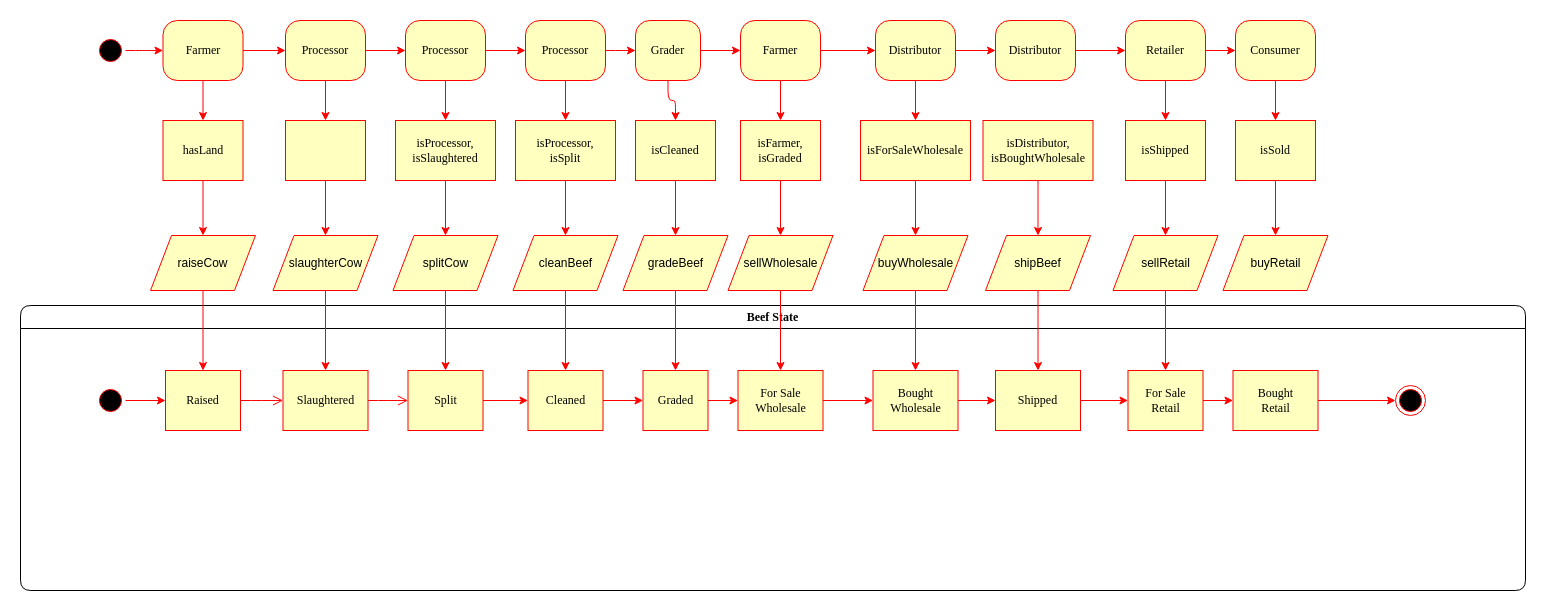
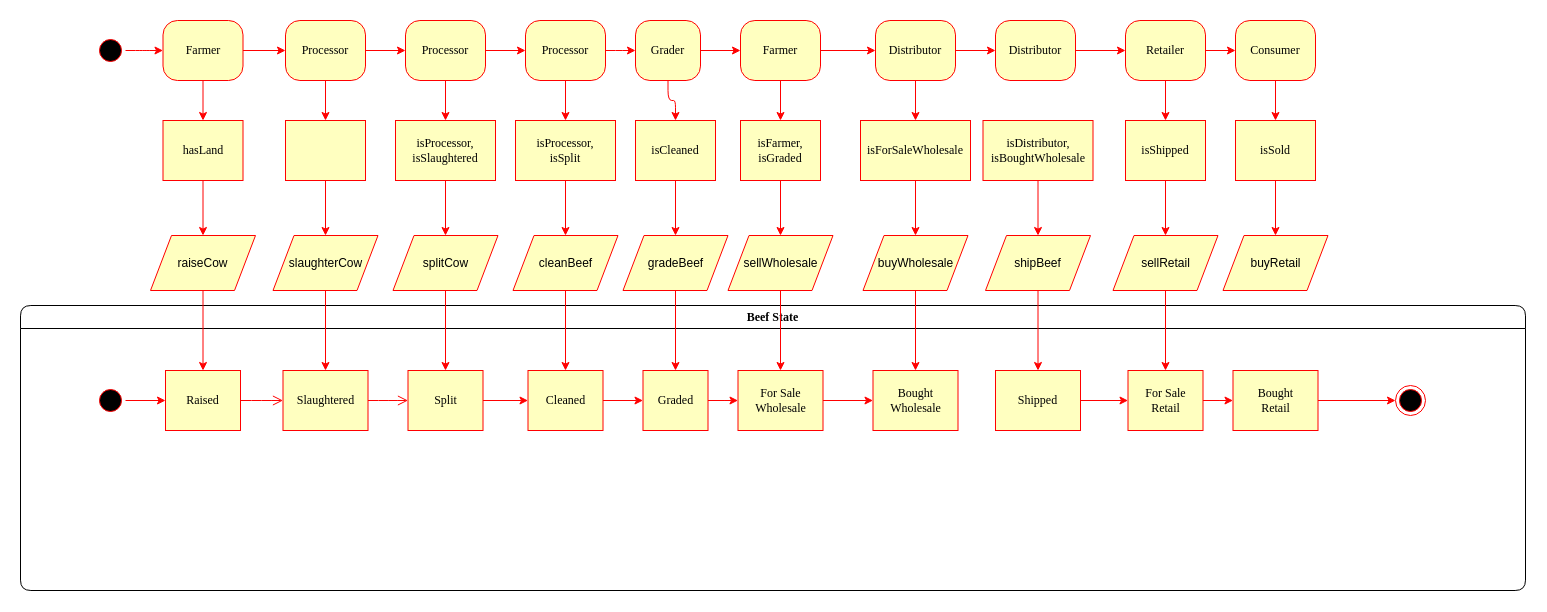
edge "Bought Wholesale" -> "Shipped": removed
